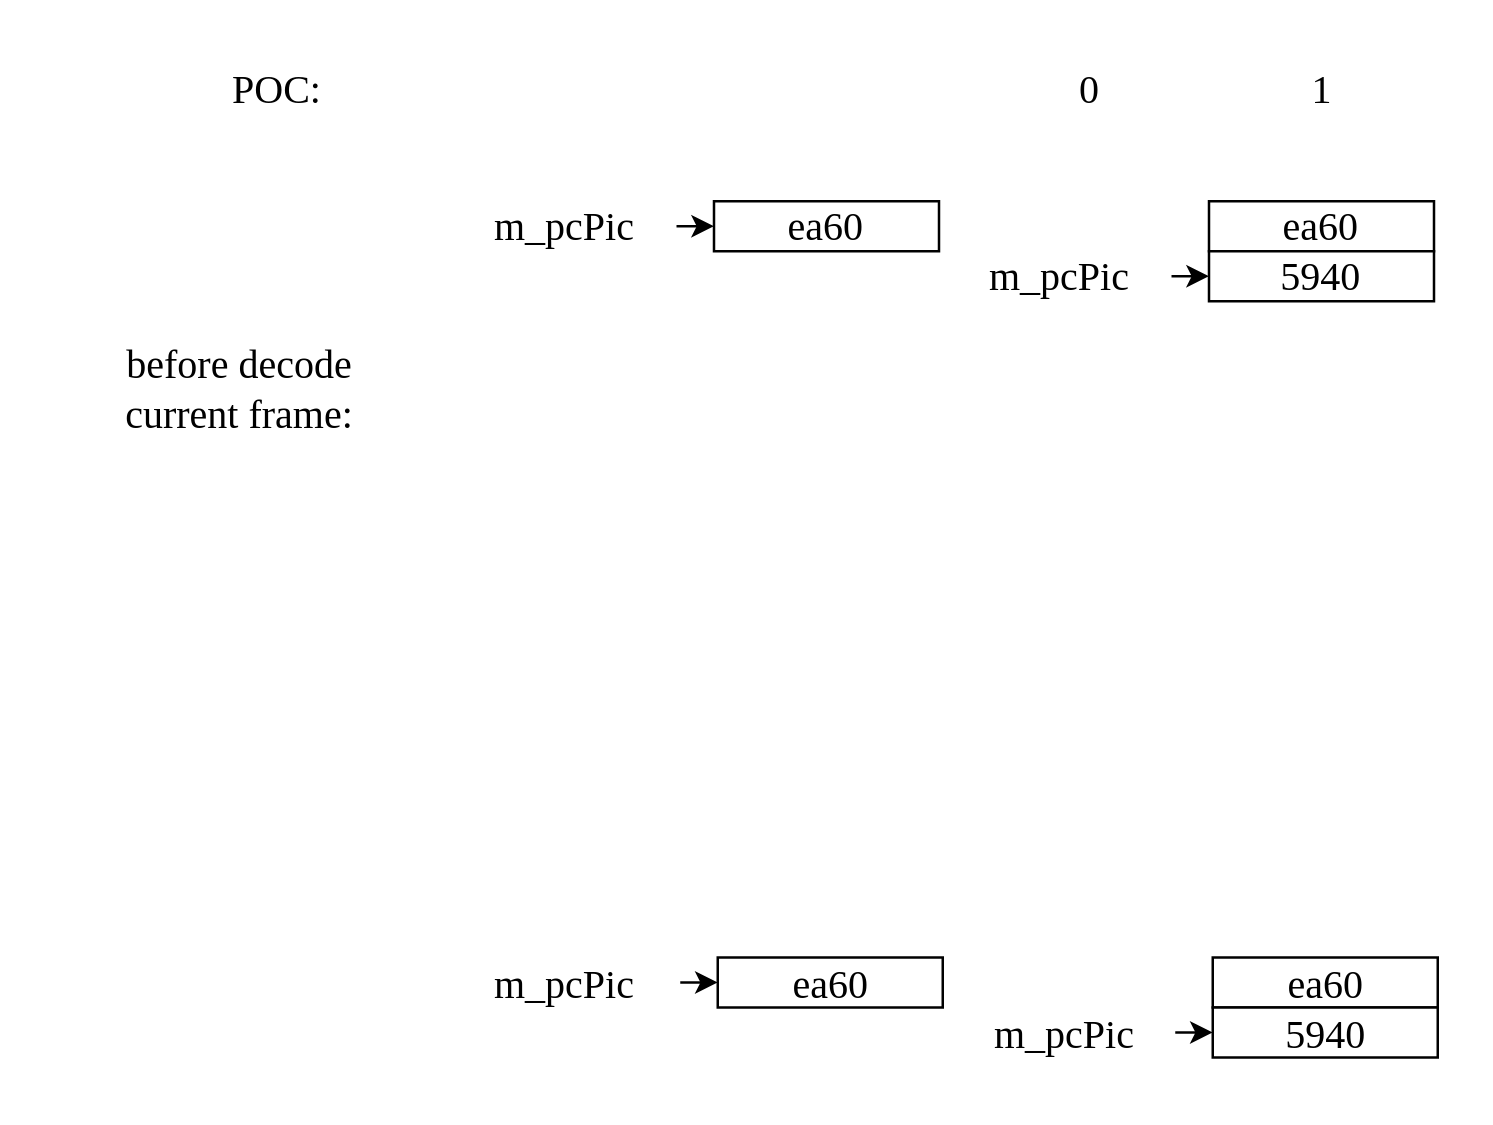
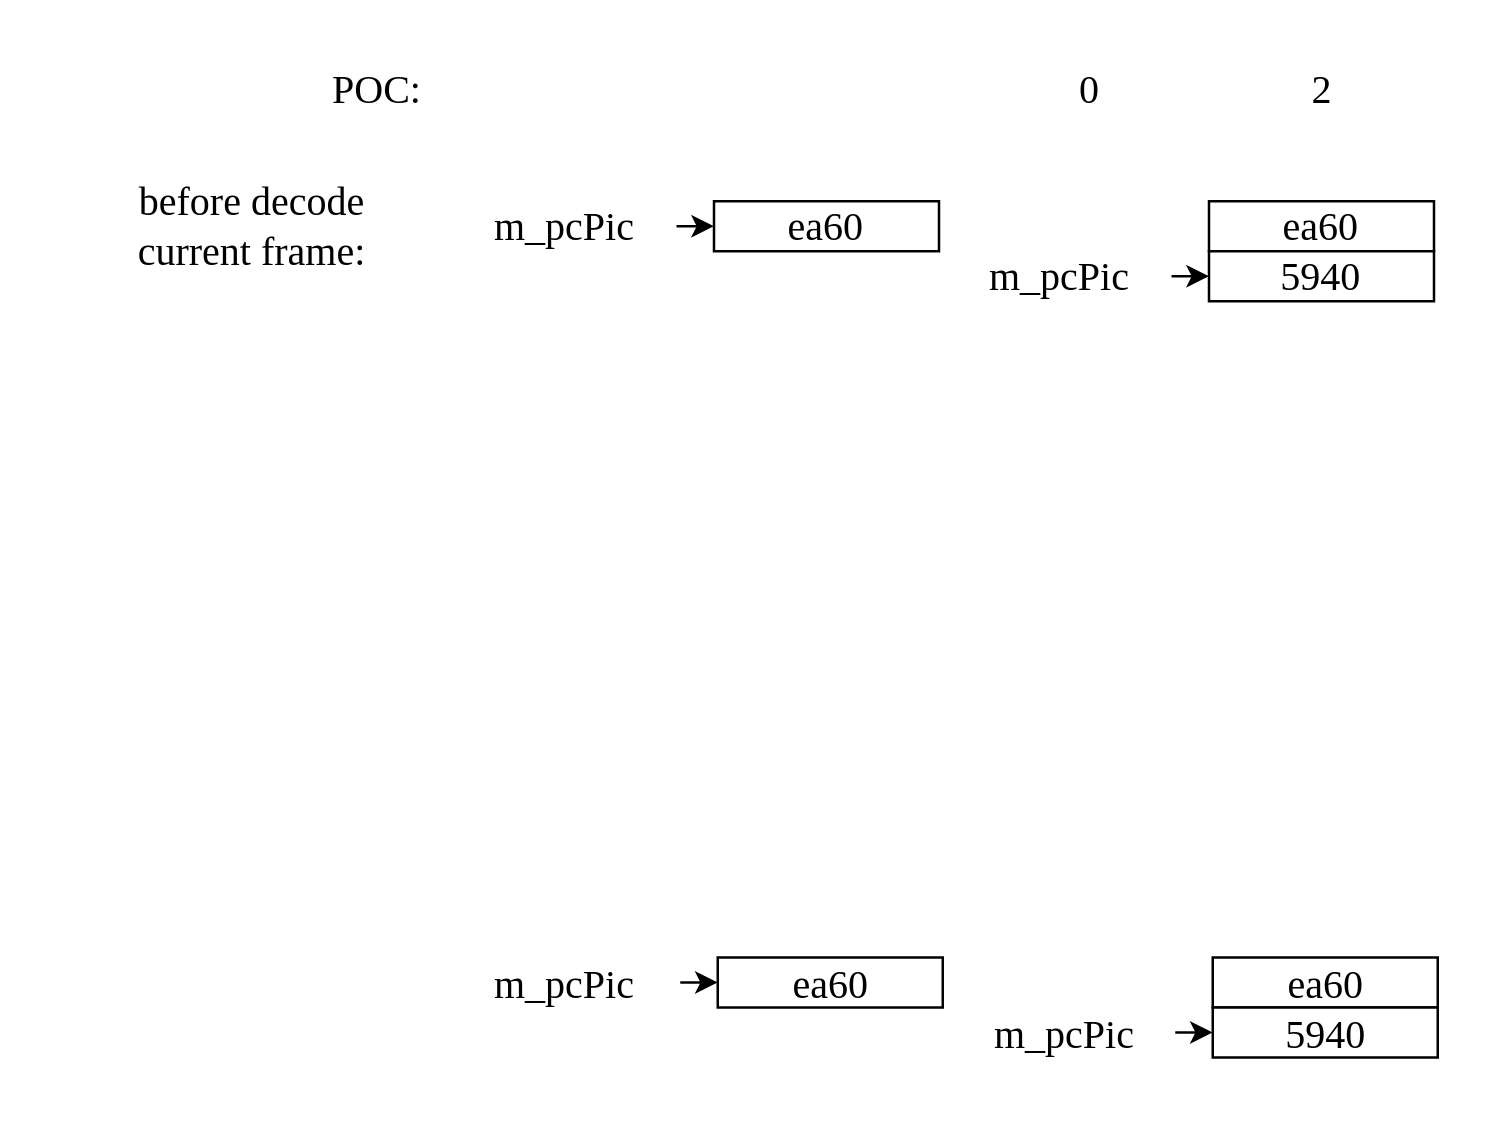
node "POC:": moved (276, 89) -> (376, 89)
node "1": label "1" -> "2"
node "before decode current frame:": moved (239, 389) -> (251, 226)
